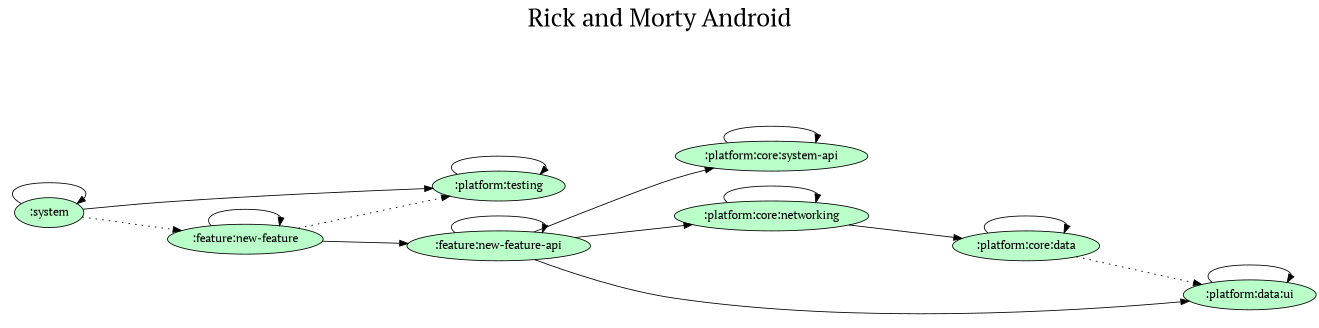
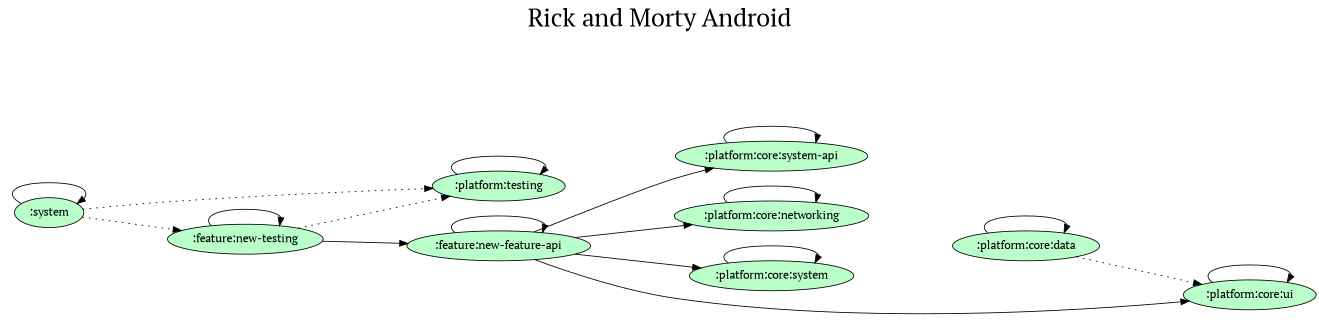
edge ":system" -> ":platform:testing": style solid -> dotted
edge ":platform:core:networking" -> ":platform:core:data": removed
node ":feature:new-feature": label ":feature:new-feature" -> ":feature:new-testing"
node ":platform:core:system": added
node ":platform:data:ui": label ":platform:data:ui" -> ":platform:core:ui"
